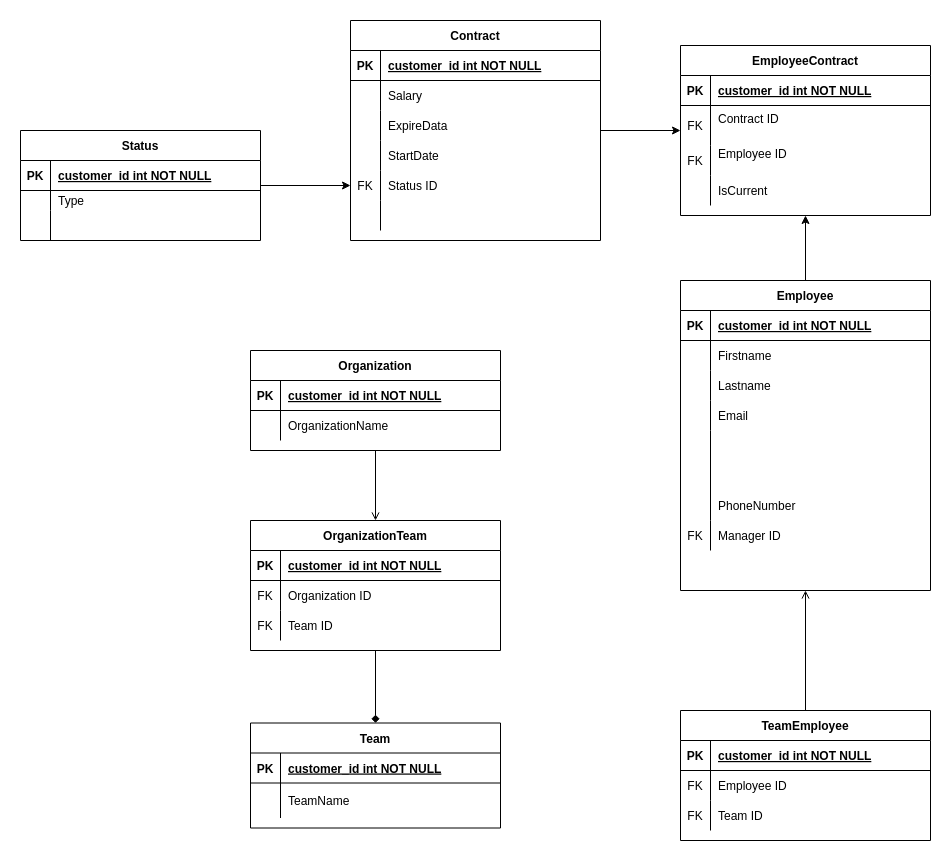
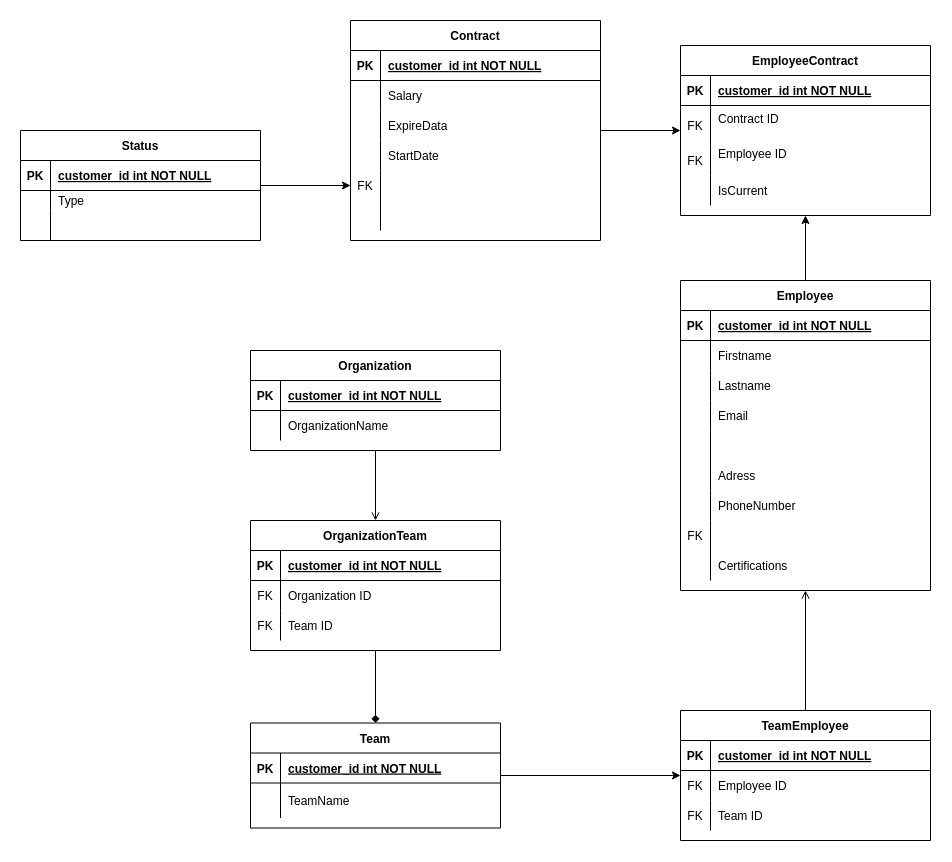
node "Status ID": removed
node "Adress": added
node "Manager ID": removed
node "Certifications": added
edge "Team" -> "TeamEmployee": added
